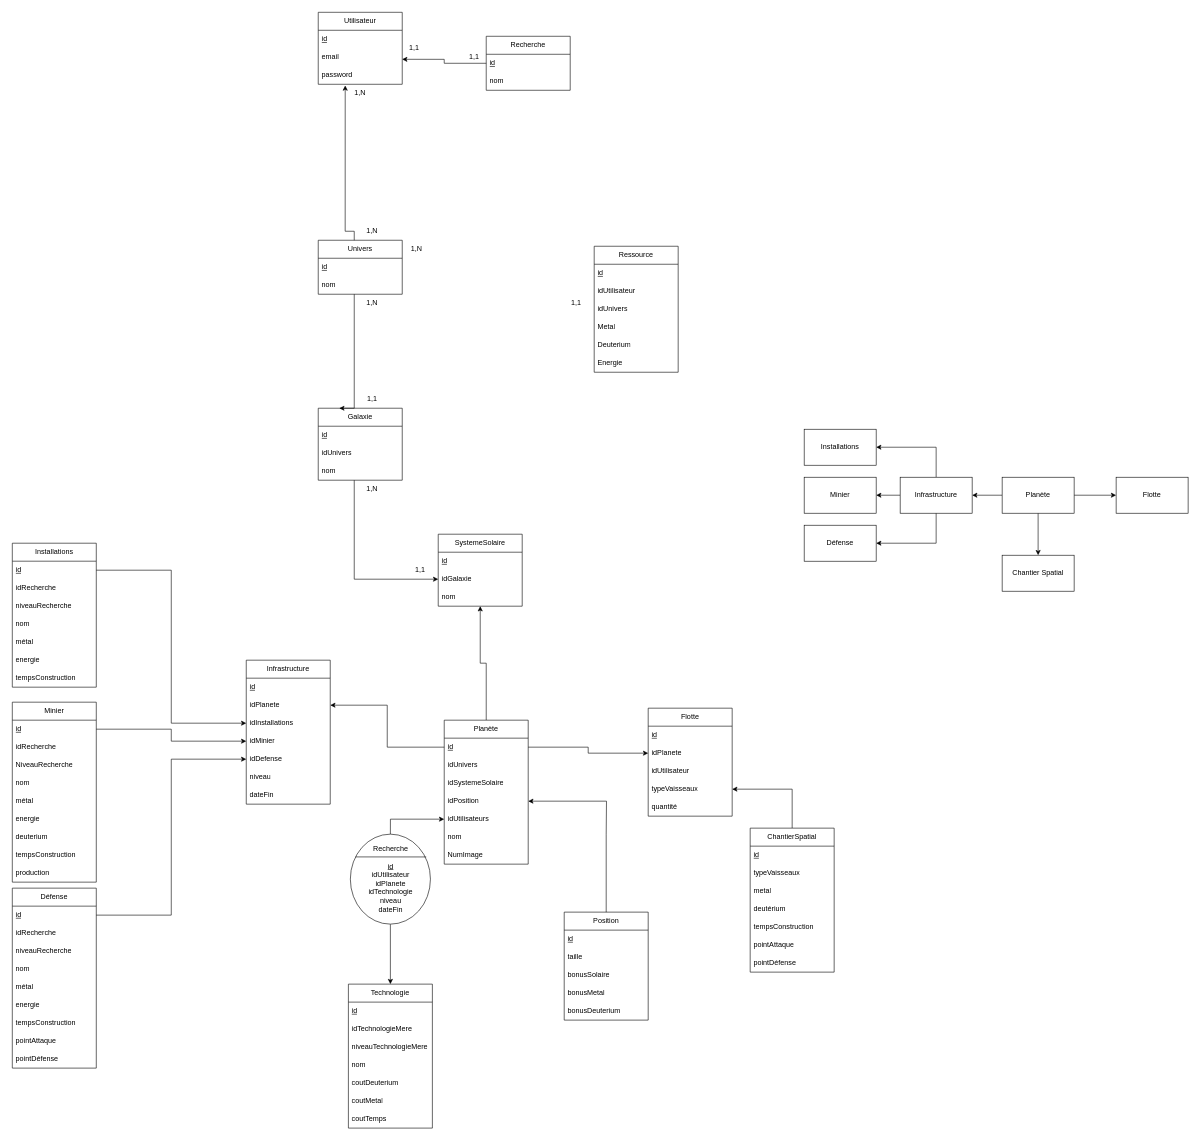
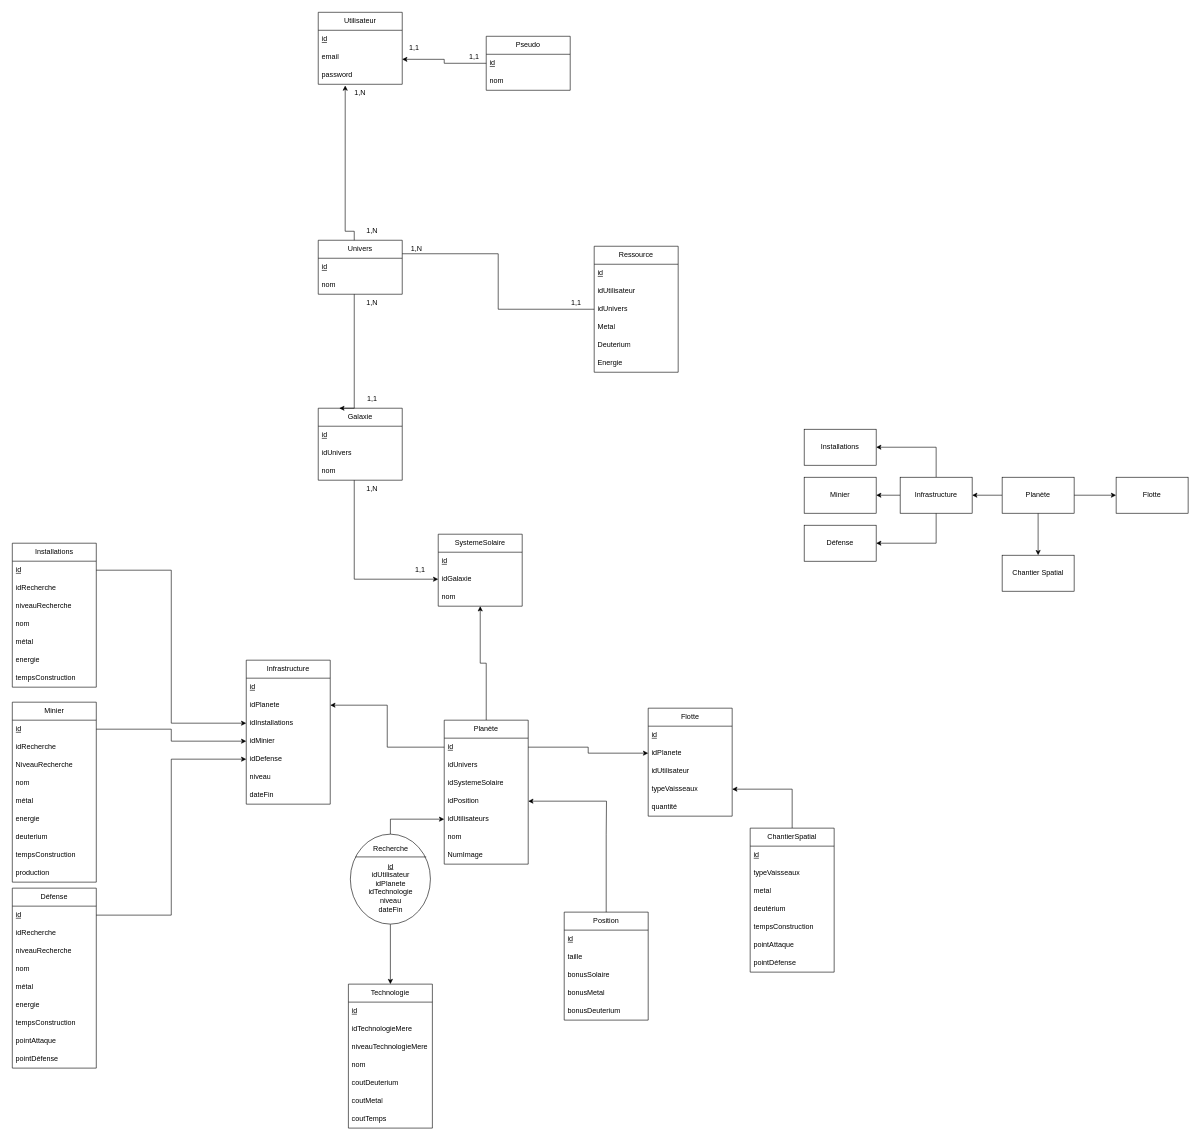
node "Recherche": label "Recherche" -> "Pseudo"
edge "Univers" -- "Ressource": added
